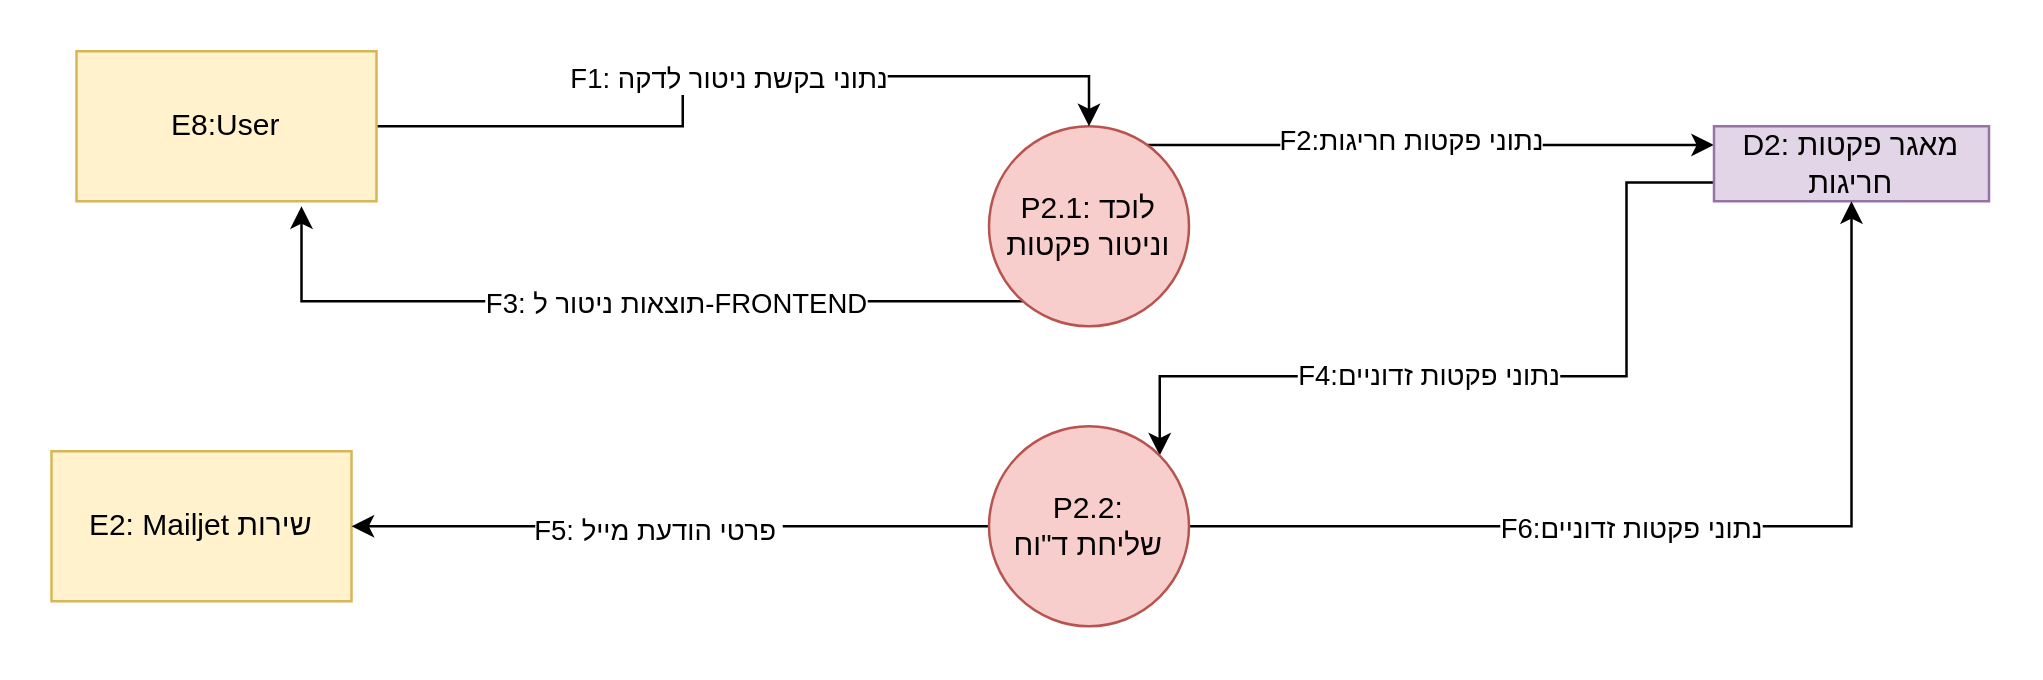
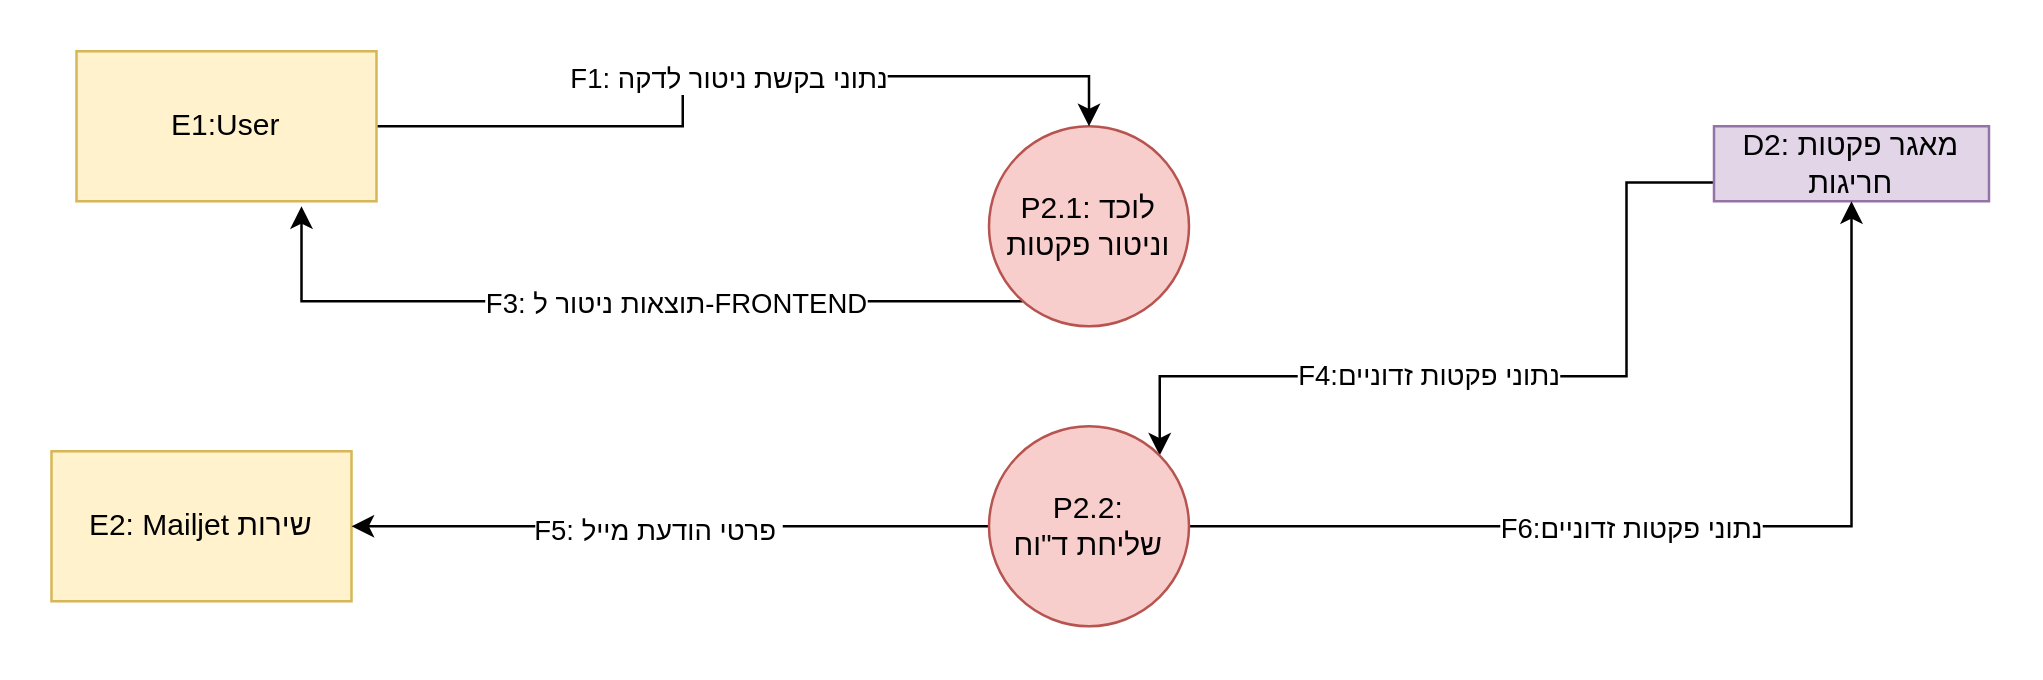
node "E8:User": label "E8:User" -> "E1:User"
edge "P2.1:לוכד וניטור פקטות" -> "D2: מאגר פקטות חריגות": removed, label "F2:נתוני פקטות חריגות"
